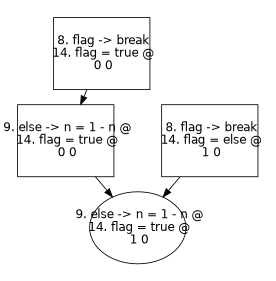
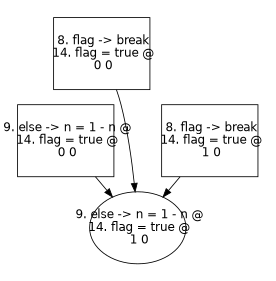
edge "8. flag -> break 14. flag = true @ 0 0" -> "9. else -> n = 1 - n @ 14. flag = true @ 0 0": now "8. flag -> break 14. flag = true @ 0 0" -> "9. else -> n = 1 - n @ 14. flag = true @ 1 0"
node "8. flag -> break 14. flag = else @ 1 0": label "8. flag -> break 14. flag = else @ 1 0" -> "8. flag -> break 14. flag = true @ 1 0"
